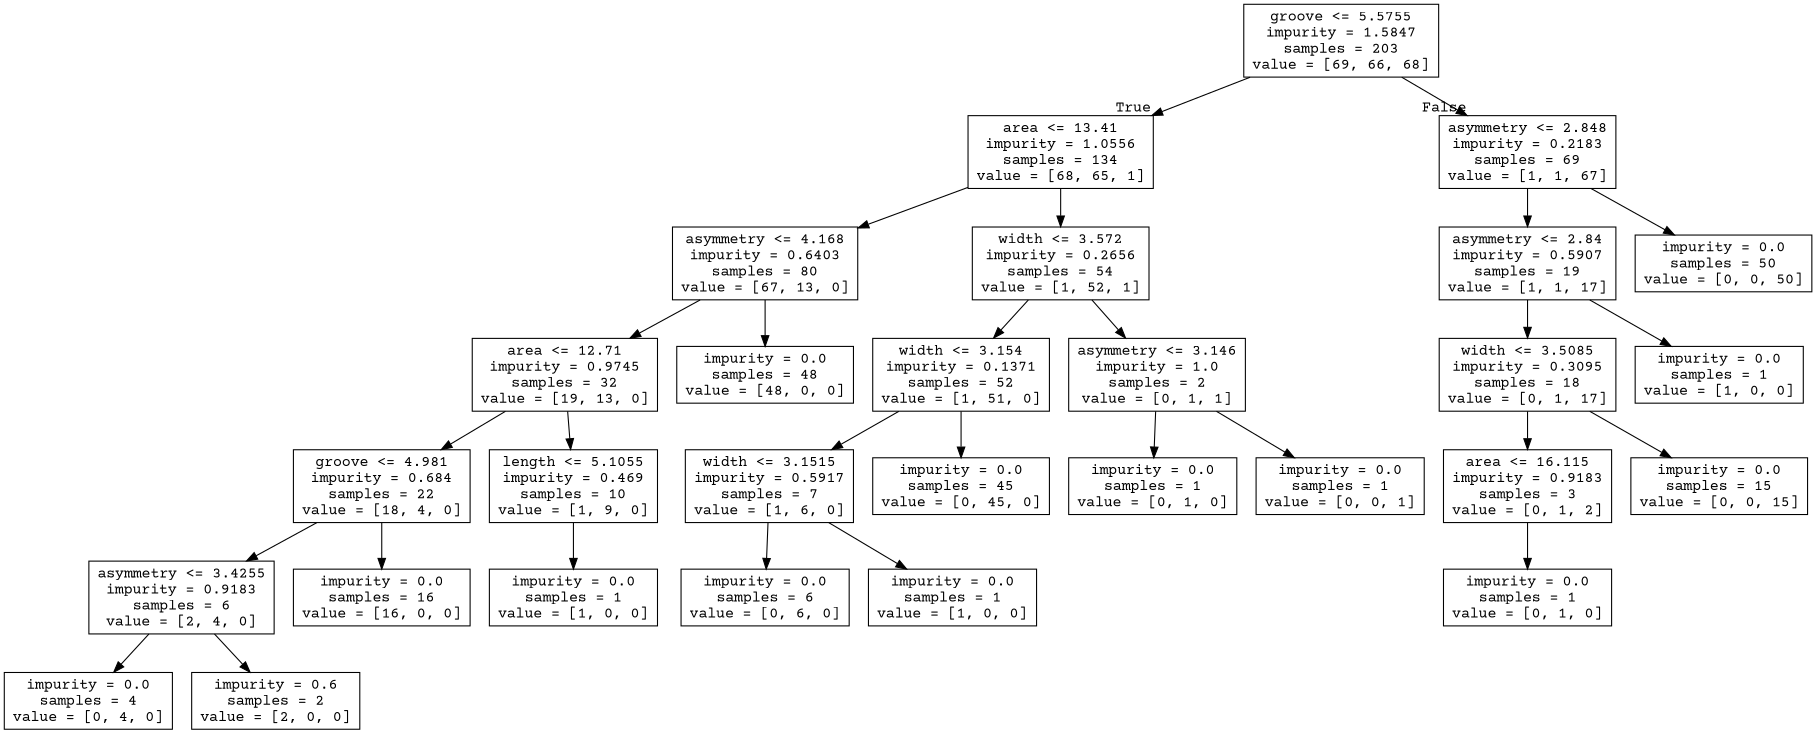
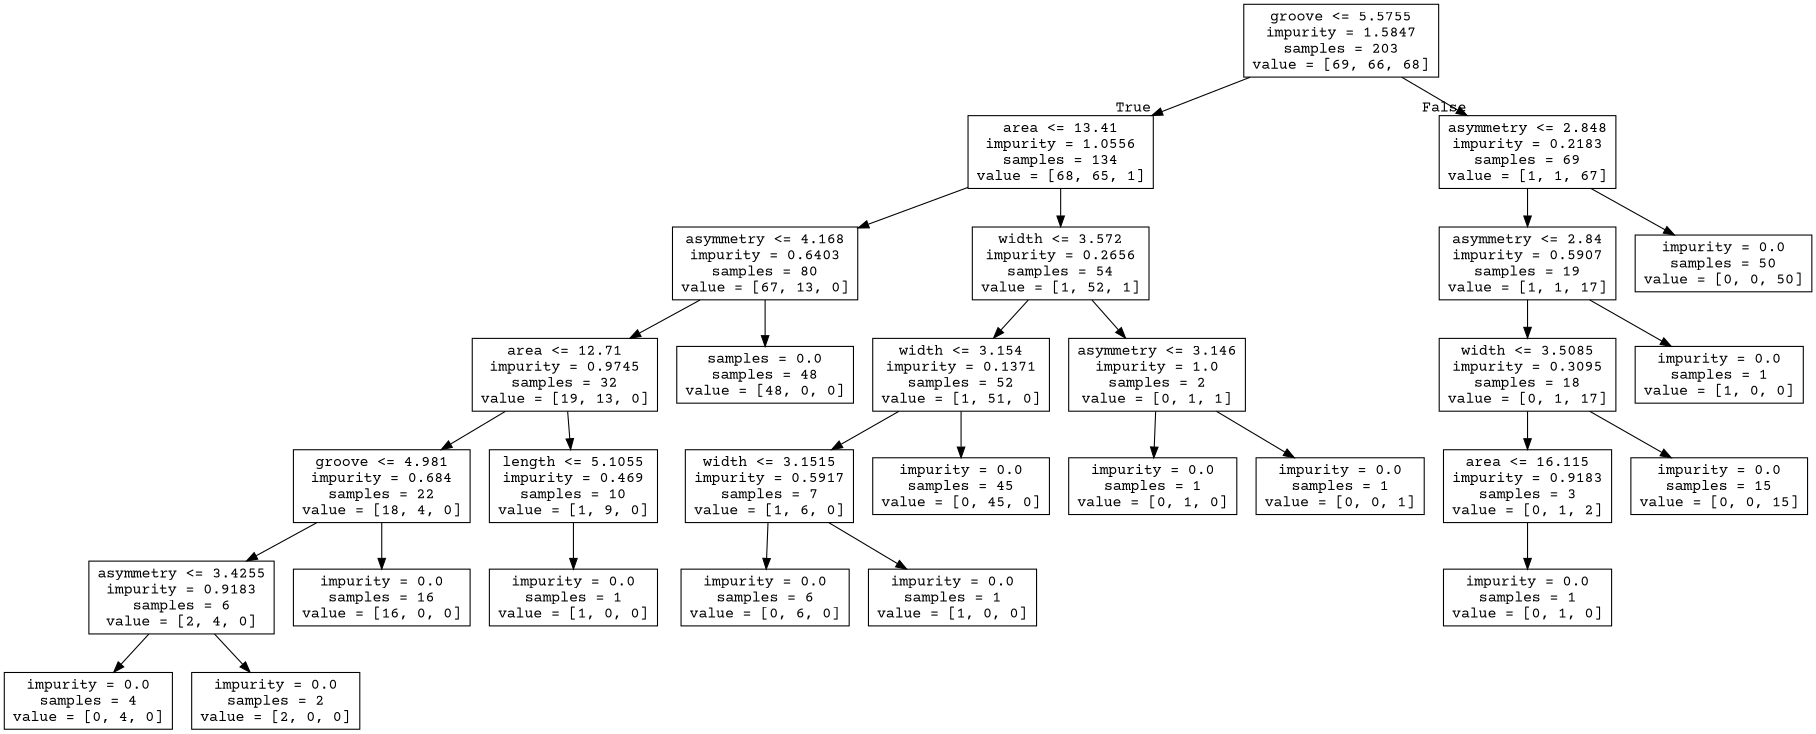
node "impurity = 0.0 samples = 48 value = [48, 0, 0]": label "impurity = 0.0 samples = 48 value = [48, 0, 0]" -> "samples = 0.0 samples = 48 value = [48, 0, 0]"
node "impurity = 0.6 samples = 2 value = [2, 0, 0]": label "impurity = 0.6 samples = 2 value = [2, 0, 0]" -> "impurity = 0.0 samples = 2 value = [2, 0, 0]"
